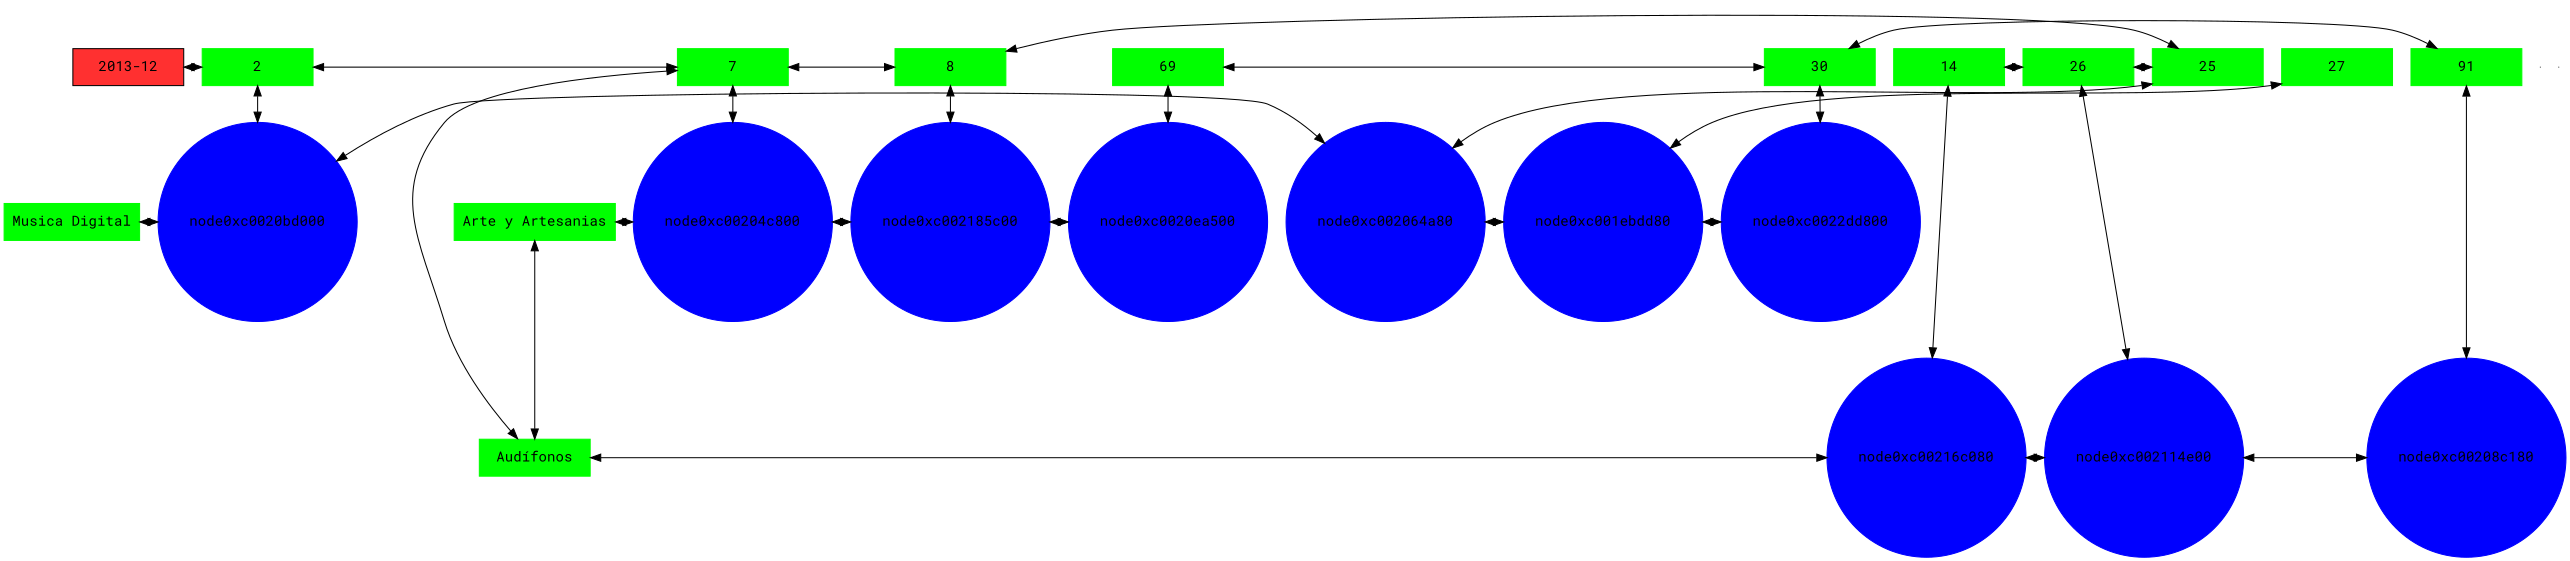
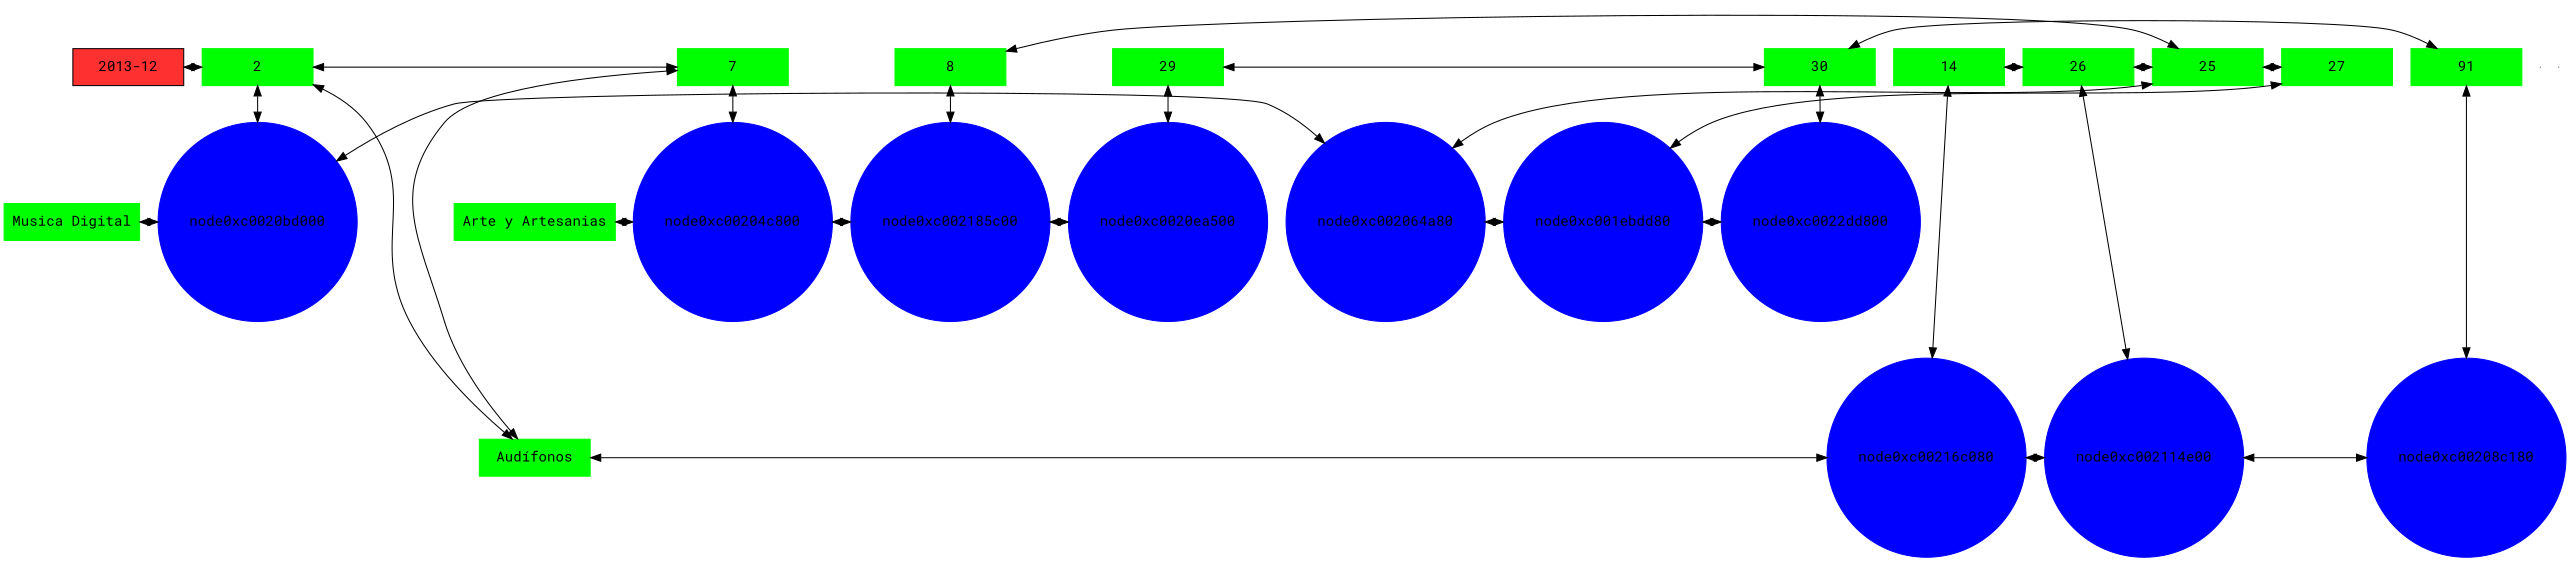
edge "7" -- "8": removed
node "69": label "69" -> "29"
edge "25" -- "27": added
edge "Arte y Artesanias" -- "Audífonos": now "2" -- "Audífonos"
